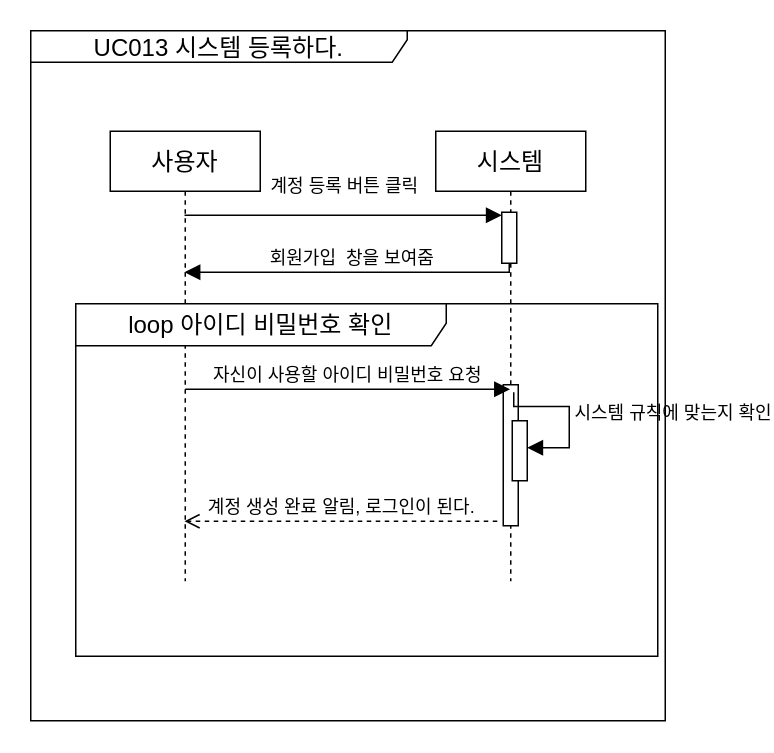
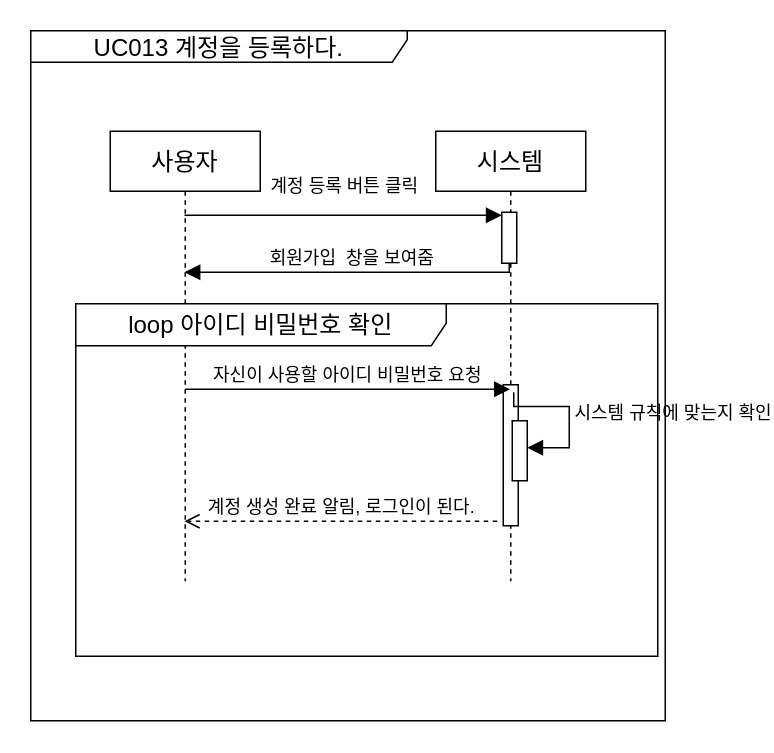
node "UC013 시스템 등록하다.": label "UC013 시스템 등록하다." -> "UC013 계정을 등록하다."
